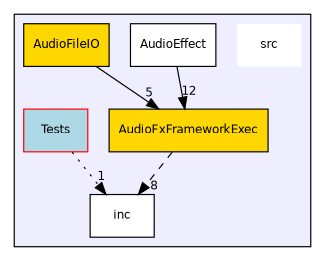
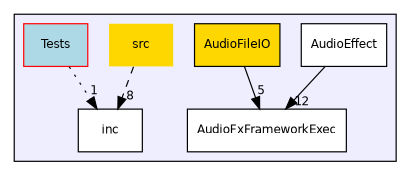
node "src": fillcolor white -> gold
node "AudioFxFrameworkExec": fillcolor gold -> white
edge "AudioFxFrameworkExec" -> "inc": now "src" -> "inc"
